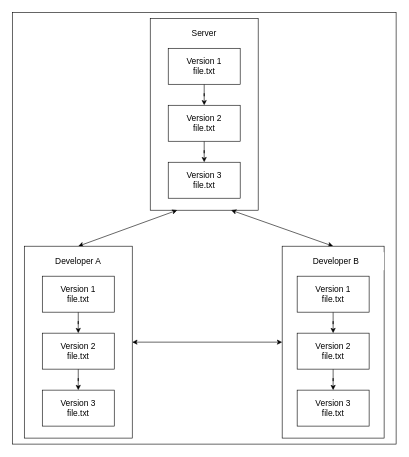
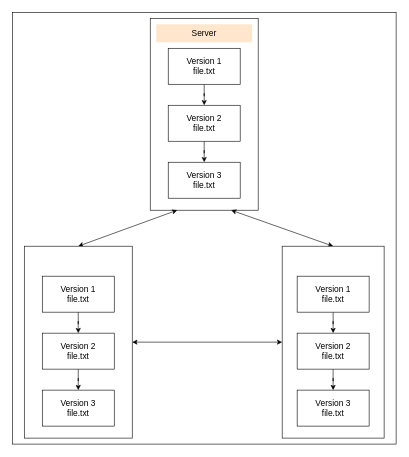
node "Server": fillcolor #ffffff -> #ffe6cc
node "Developer A": removed
node "Developer B": removed
